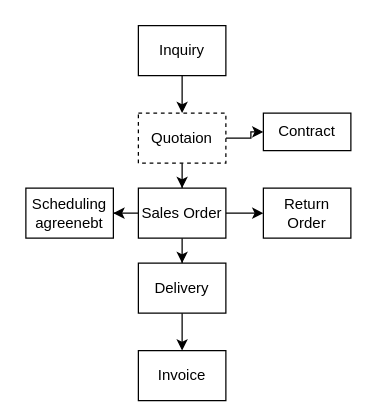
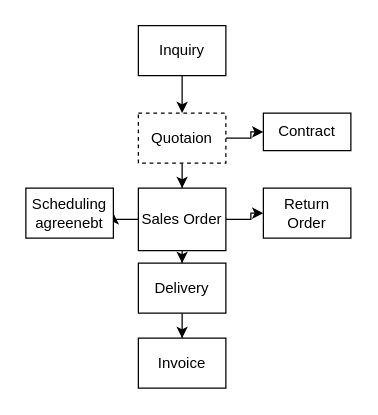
node "Sales Order": size 88x50 -> 88x63
node "Invoice": moved (182, 376) -> (182, 363)
